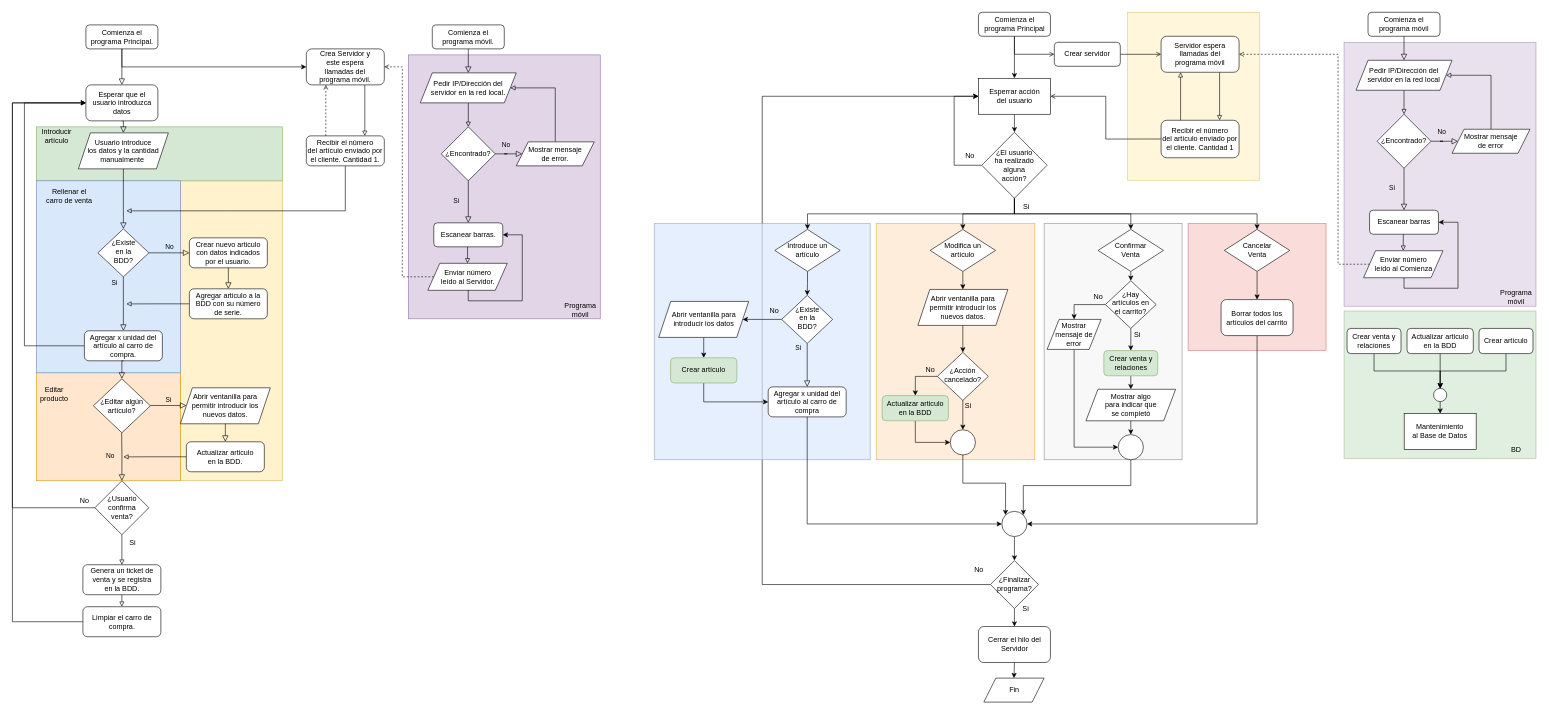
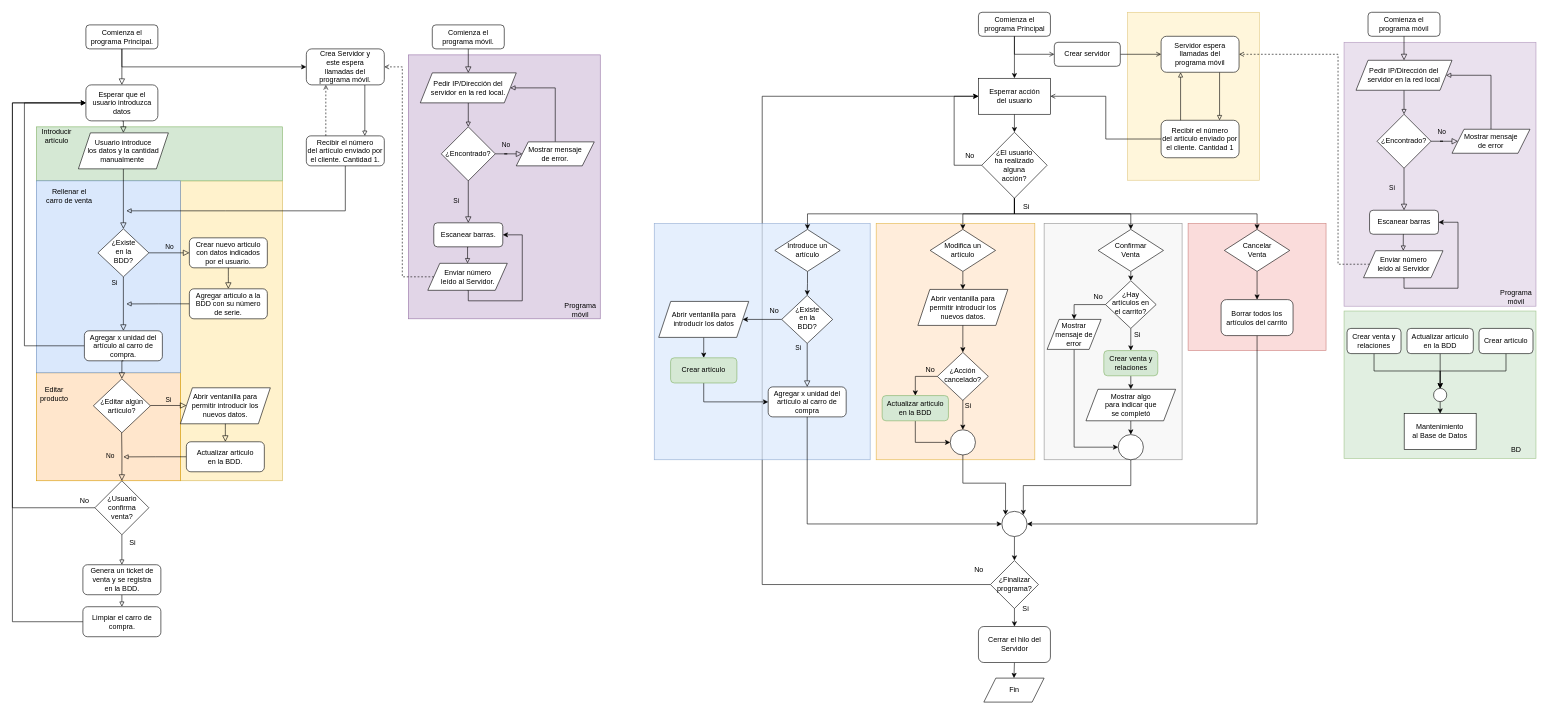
node "Enviar número leído al Comienza": label "Enviar número leído al Comienza" -> "Enviar número leído al Servidor"
